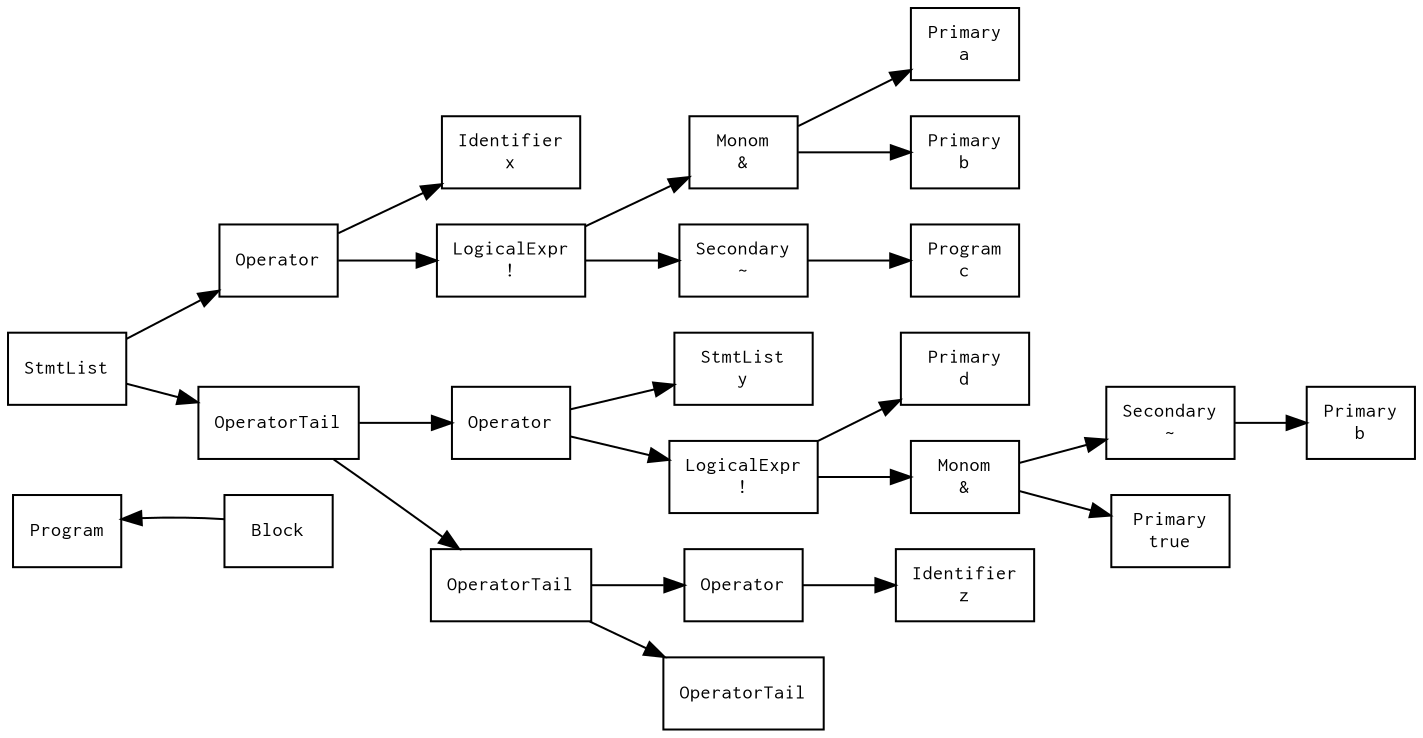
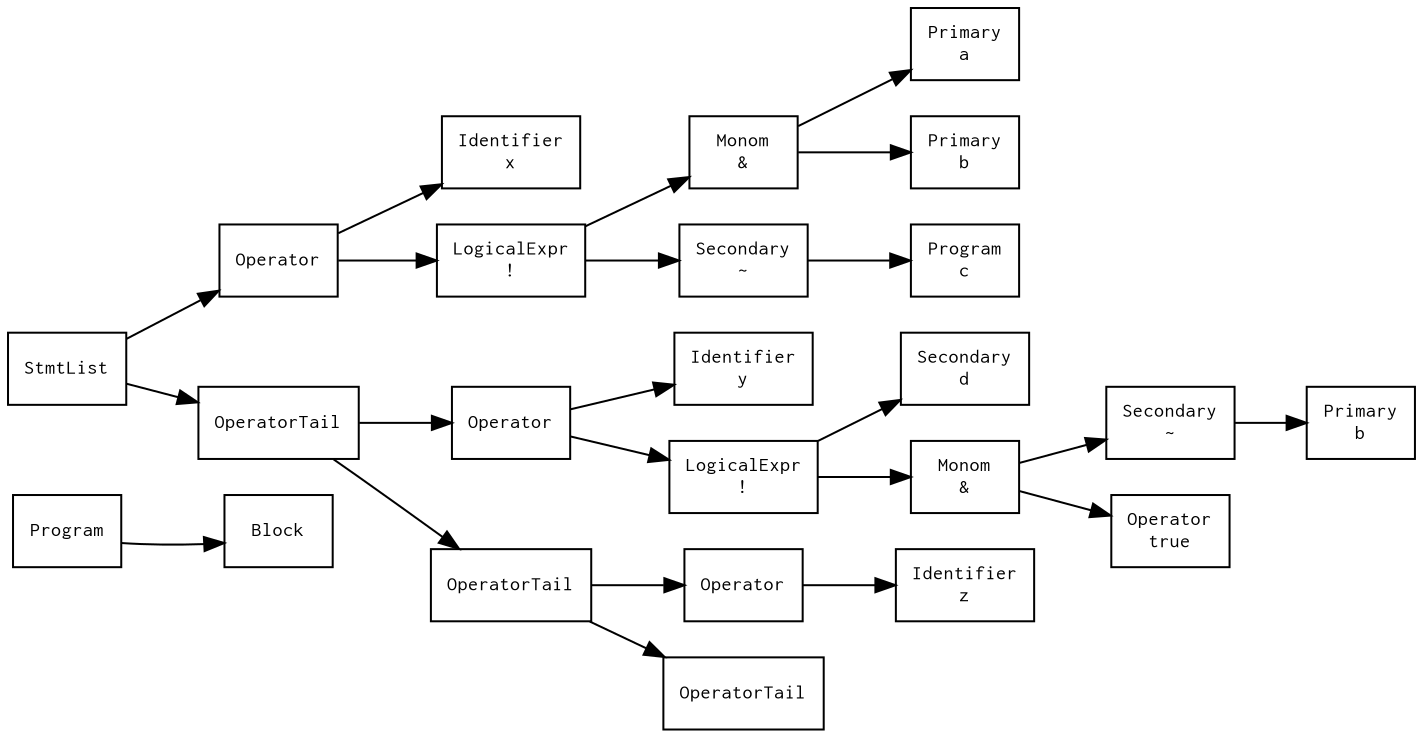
node "StmtList y": label "StmtList y" -> "Identifier y"
node "Primary d": label "Primary d" -> "Secondary d"
edge "Block" -> "Program": reversed
node "Primary true": label "Primary true" -> "Operator true"
